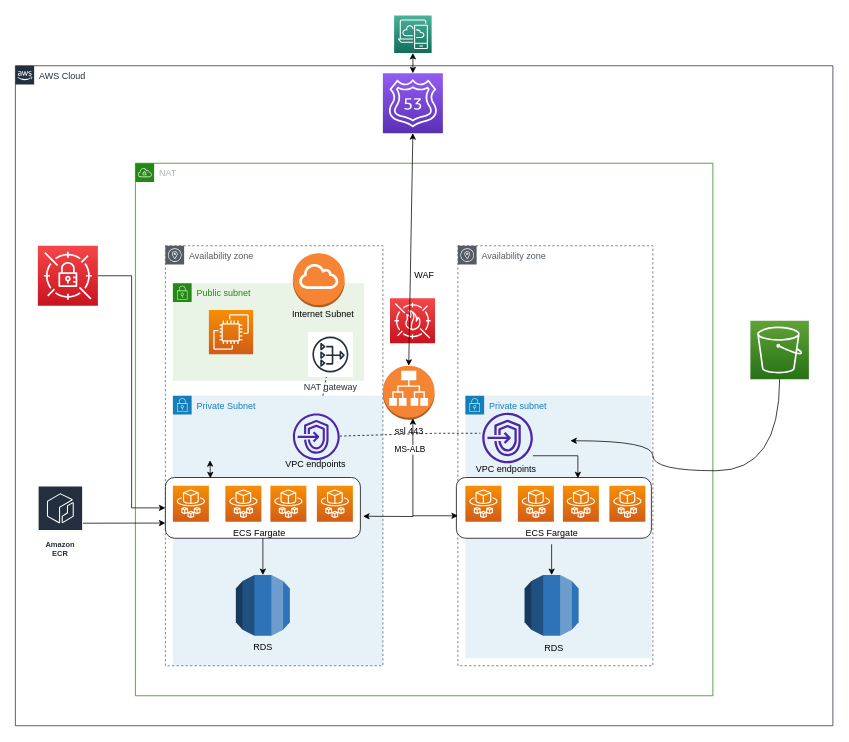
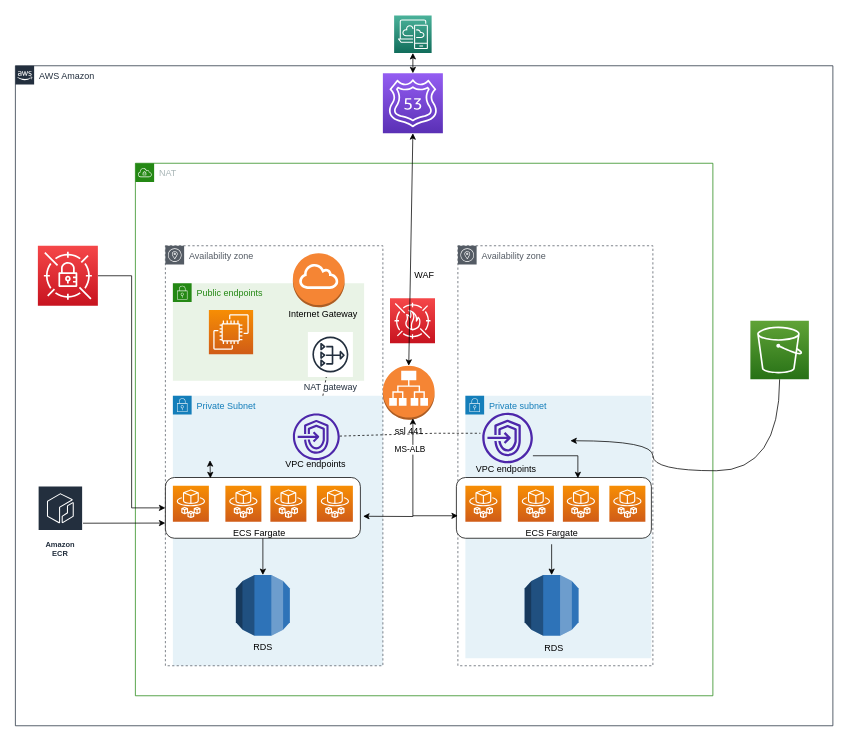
node "AWS Cloud": label "AWS Cloud" -> "AWS Amazon"
node "Public subnet": label "Public subnet" -> "Public endpoints"
node "Internet Subnet": label "Internet Subnet" -> "Internet Gateway"
node "ssl 443": label "ssl 443" -> "ssl 441"
